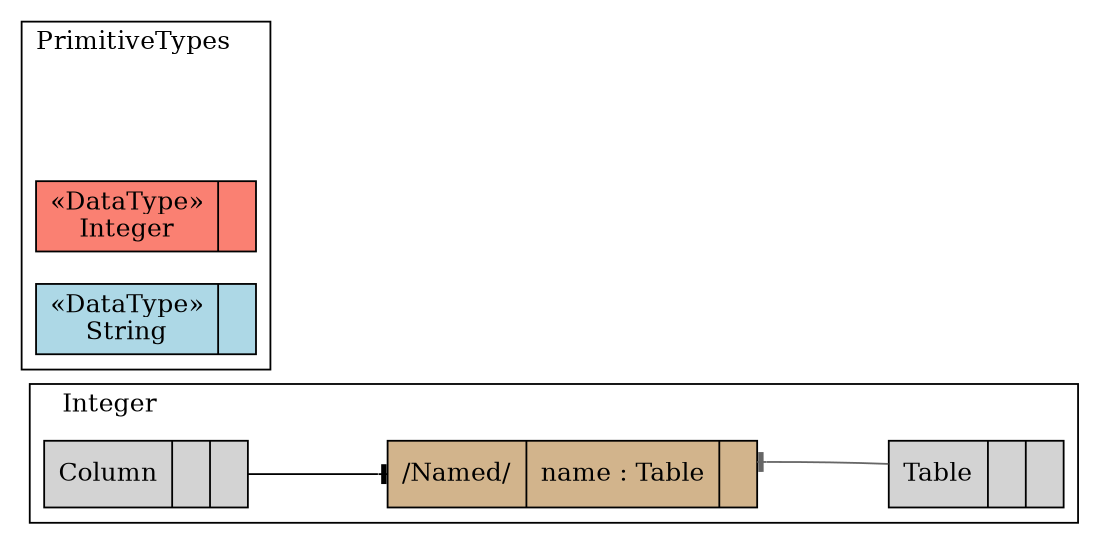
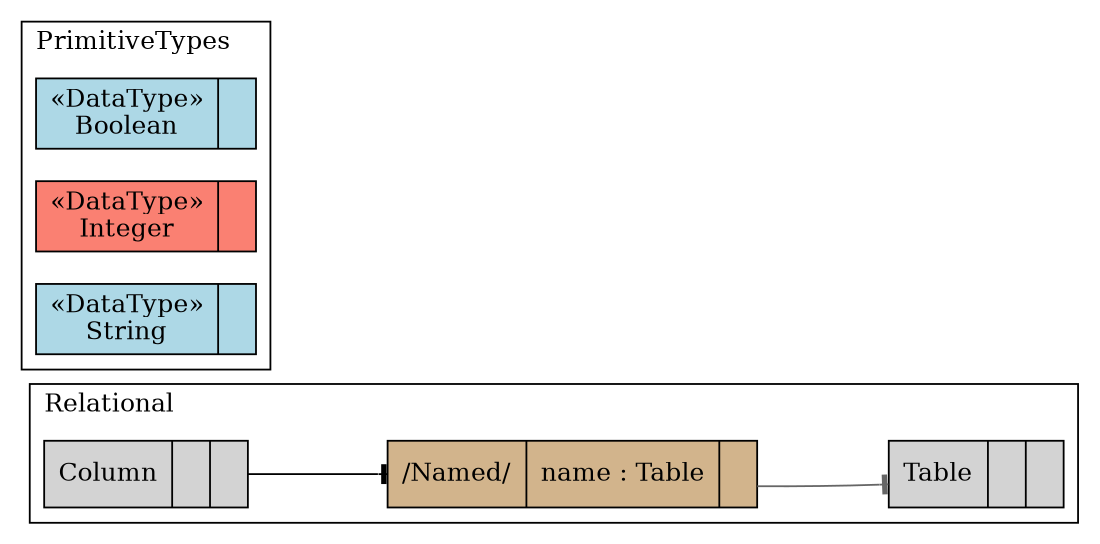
node "Boolean": added
cluster "Integer": label "Integer" -> "Relational"
edge "Table" -> "/Named/": reversed
